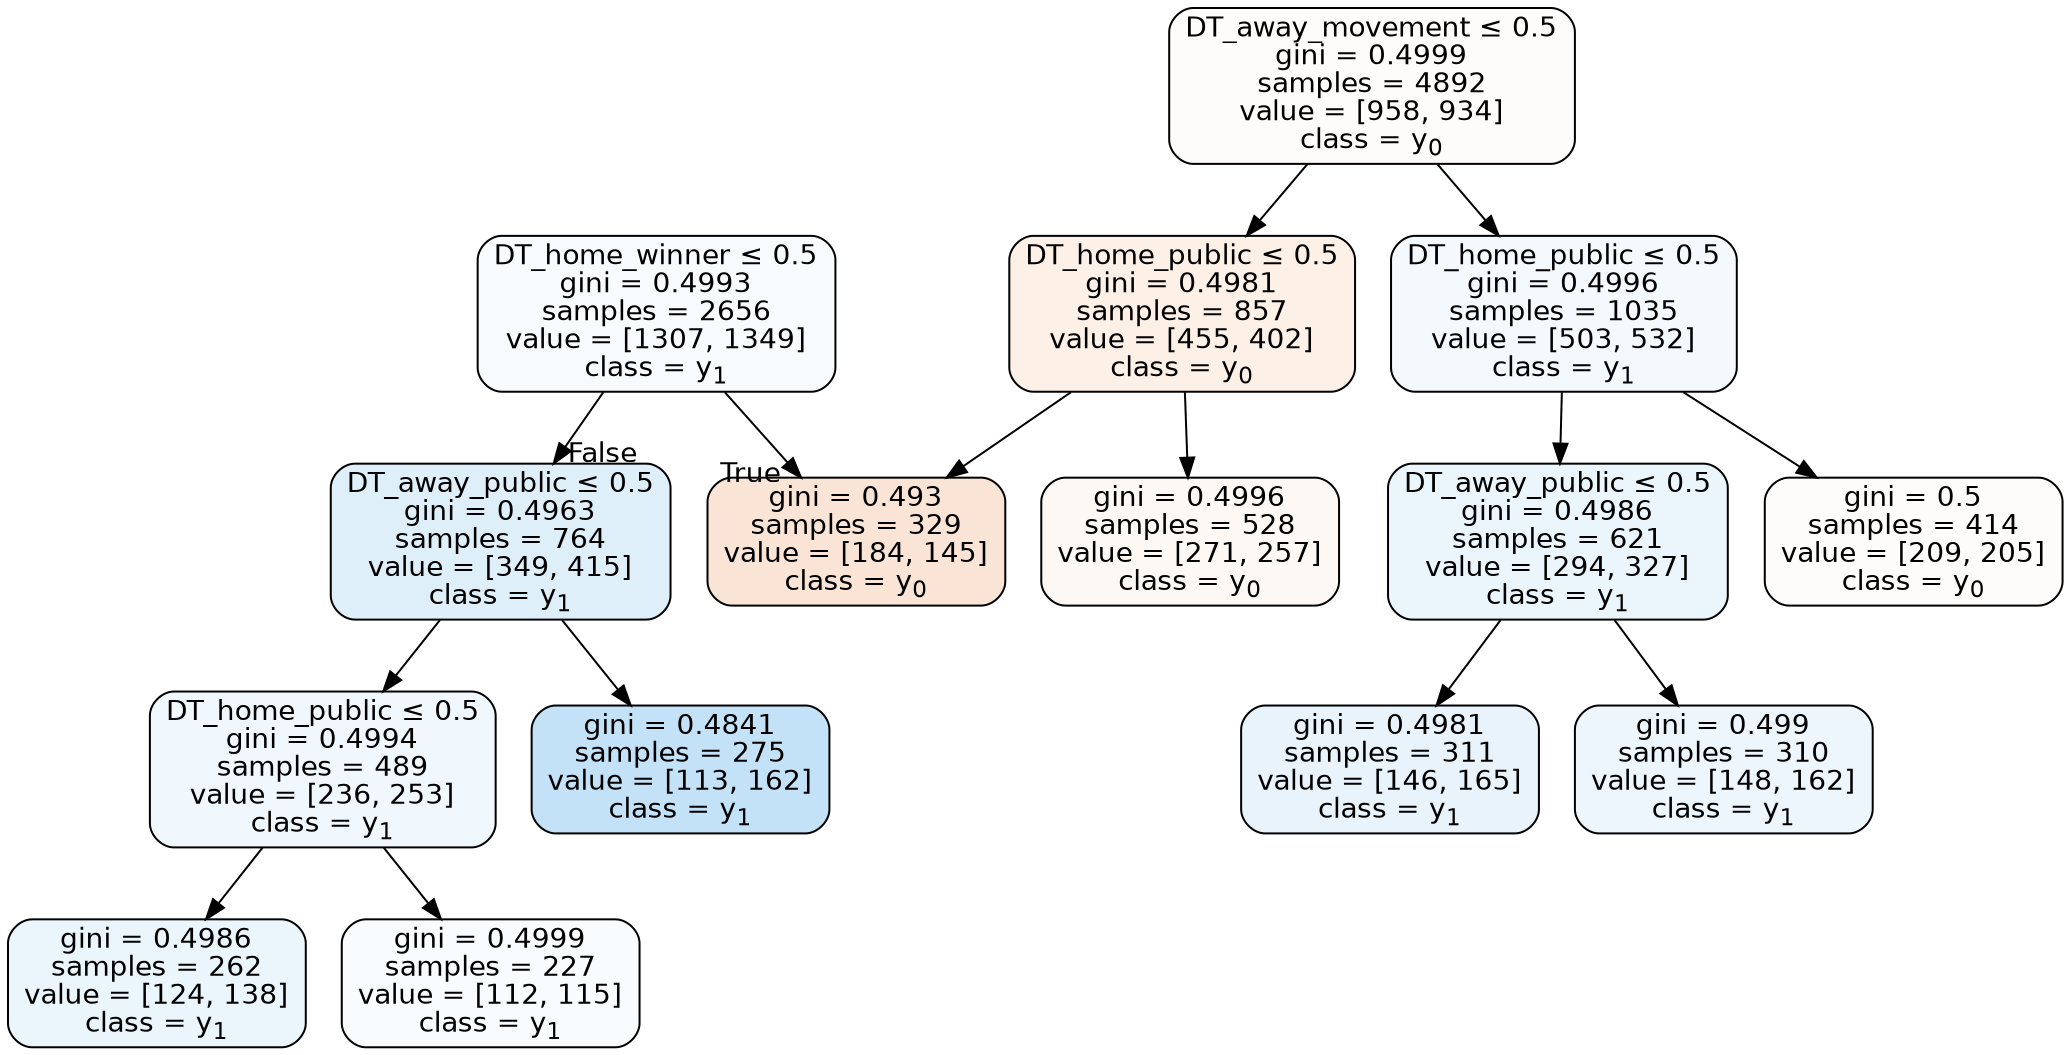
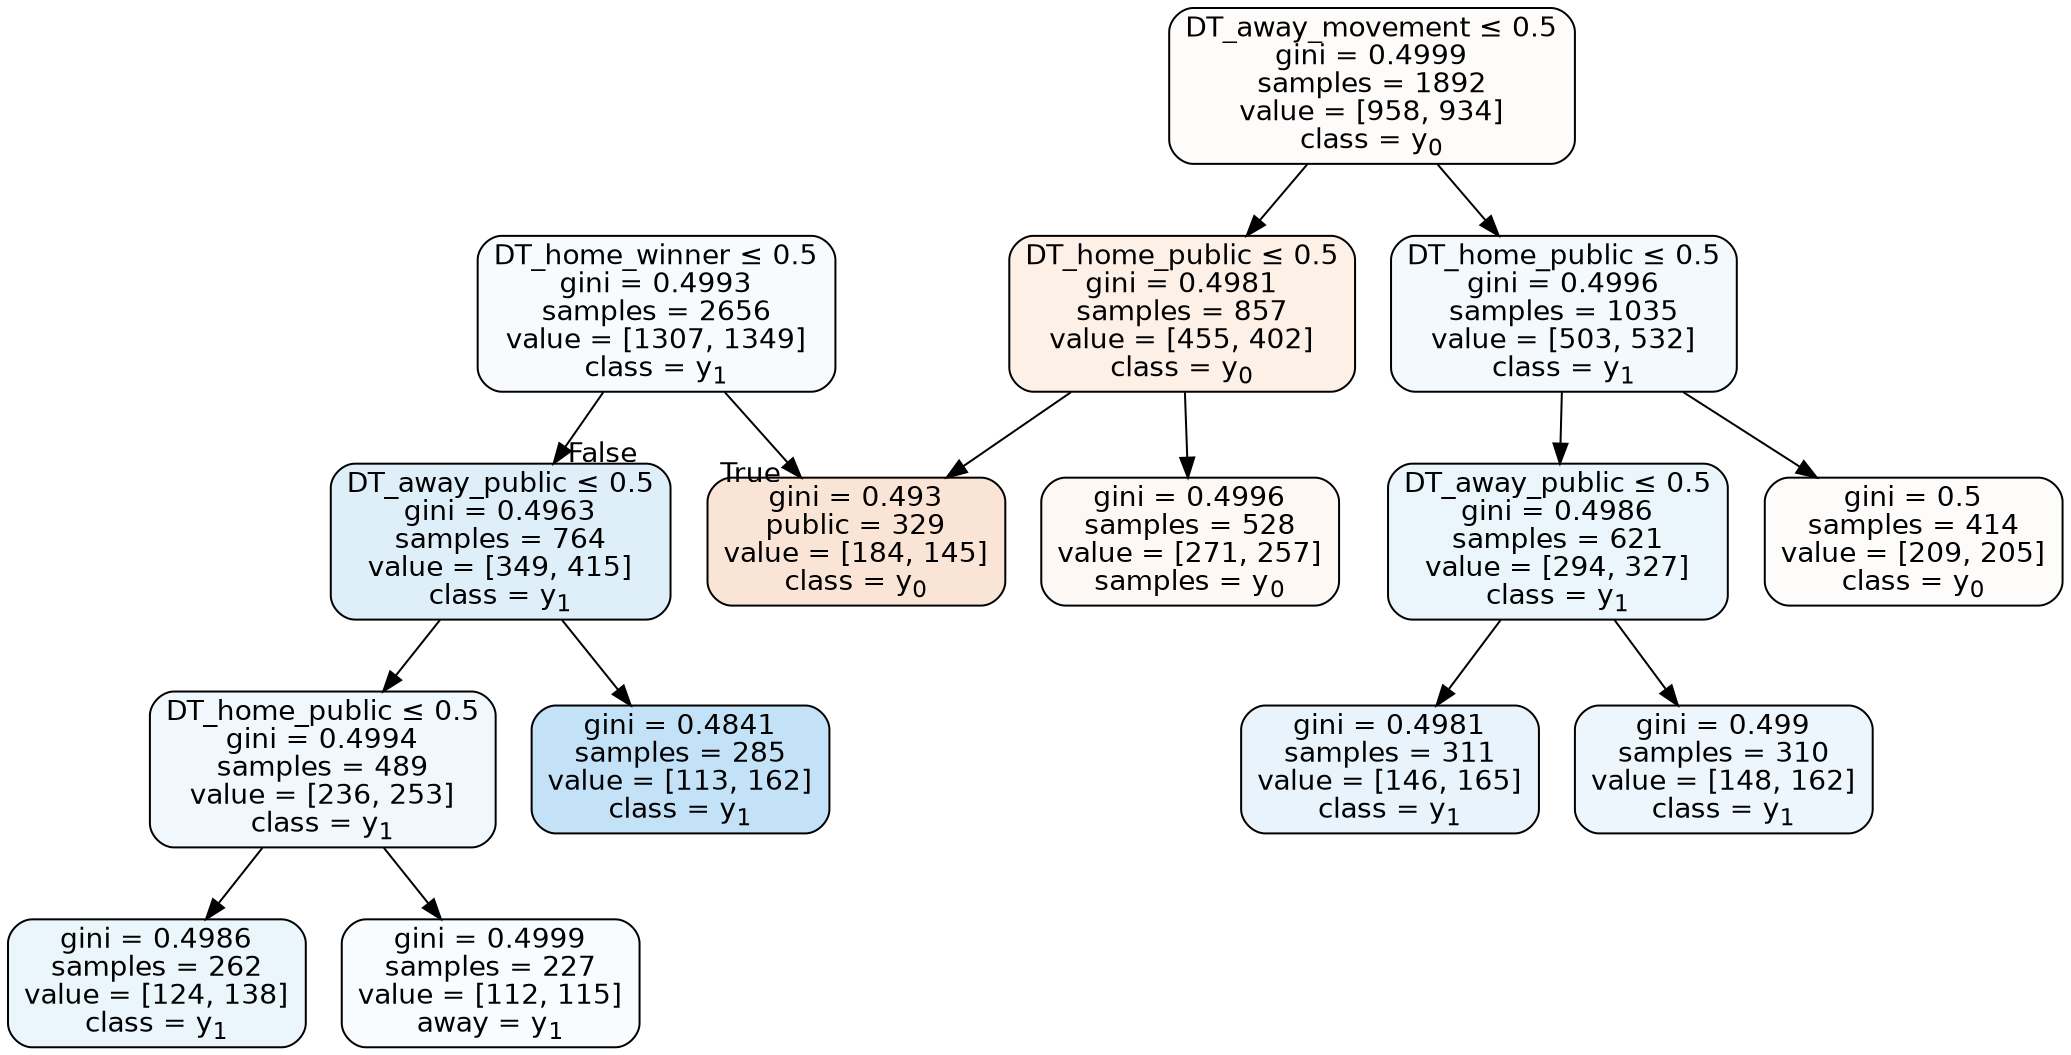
node "DT_away_movement ≤ 0.5": text "samples = 4892" -> "samples = 1892"
node "gini = 0.493": text "samples = 329" -> "public = 329"
node "gini = 0.4996": text "class = y" -> "samples = y"
node "gini = 0.4841": text "samples = 275" -> "samples = 285"
node "gini = 0.4999": text "class = y" -> "away = y"
